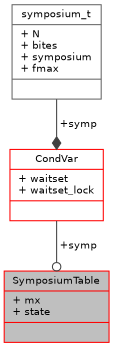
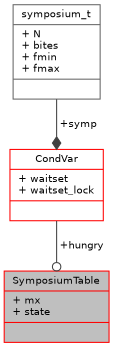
node "symposium_t": text "+ symposium" -> "+ fmin"
edge "CondVar" -> "SymposiumTable": label " +symp" -> " +hungry"
